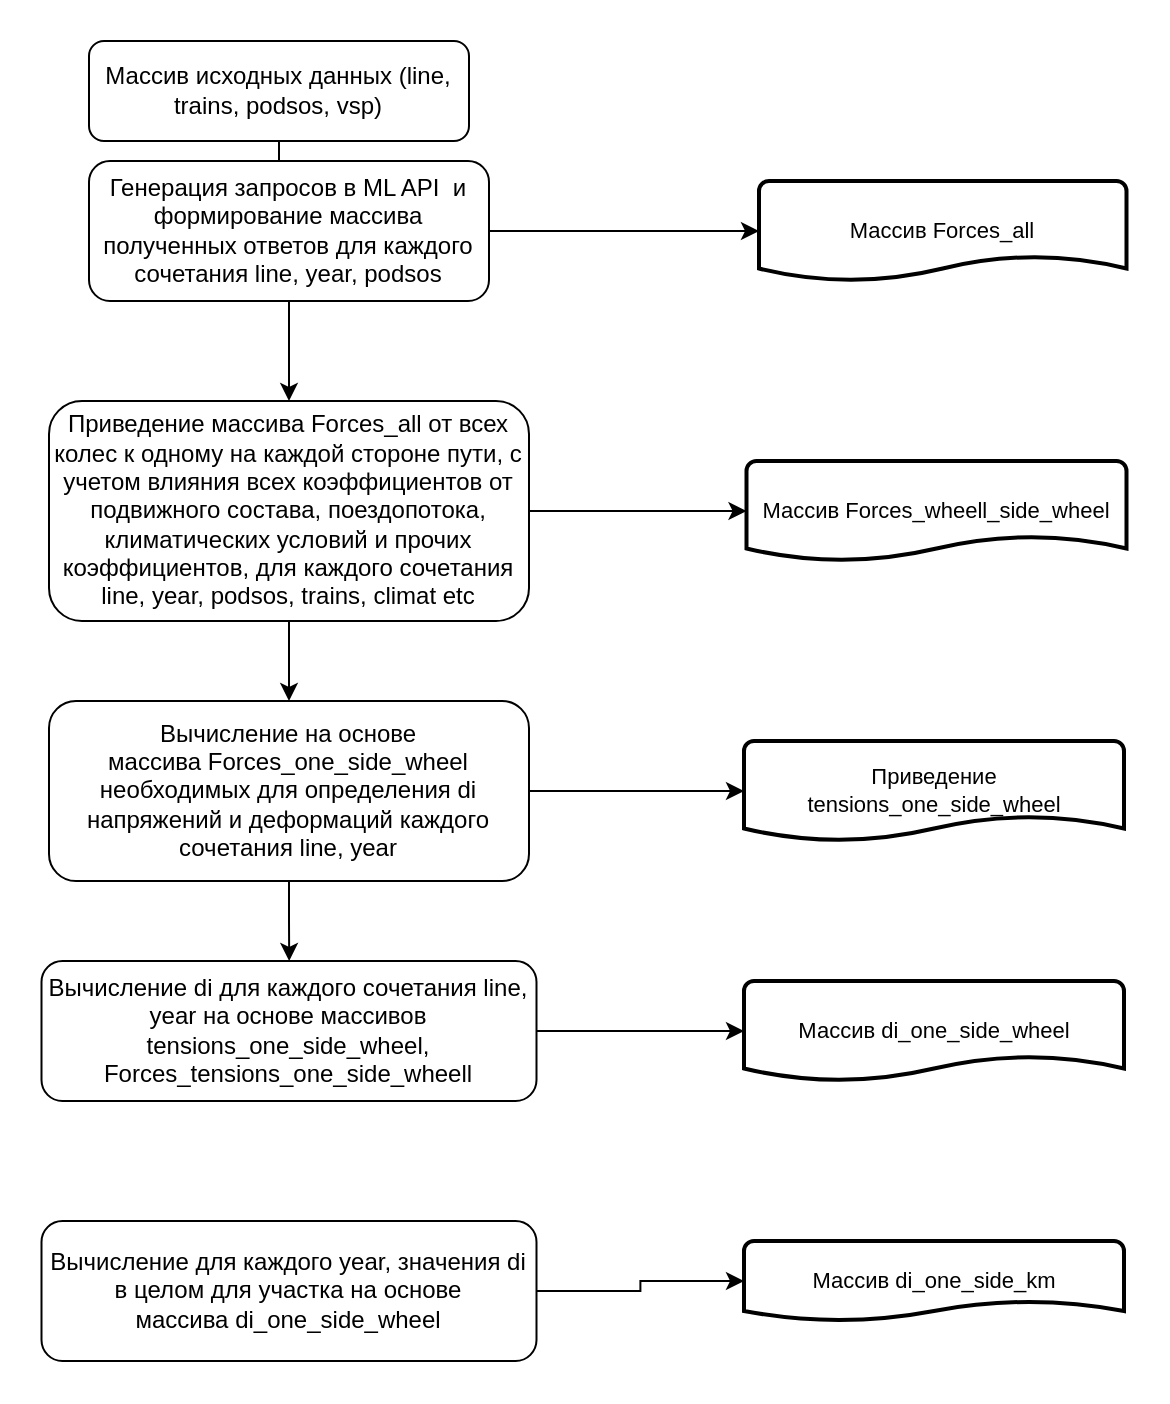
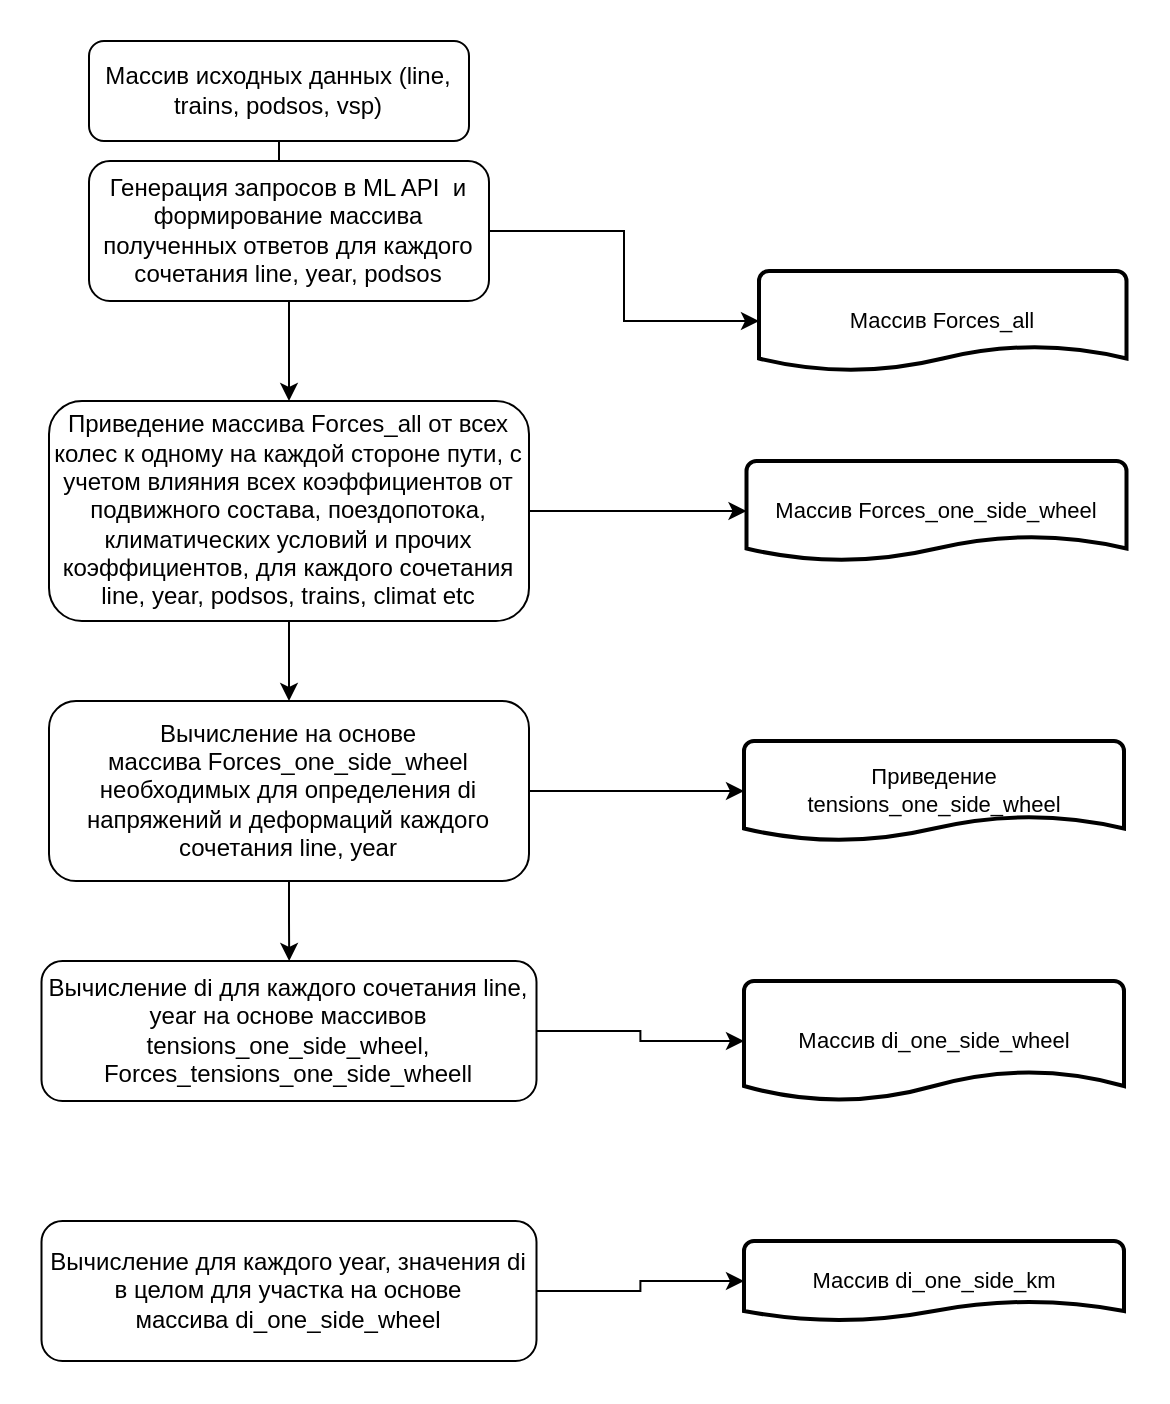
node "Массив Forces_all": moved (943, 231) -> (943, 321)
node "Массив Forces_wheell_side_wheel": label "Массив Forces_wheell_side_wheel" -> "Массив Forces_one_side_wheel"
node "Массив di_one_side_wheel": size 380x100 -> 380x120
